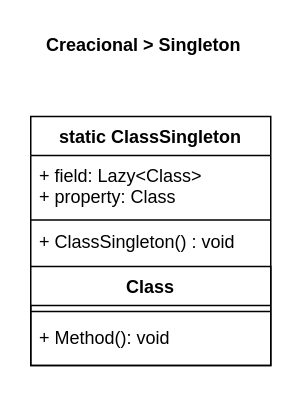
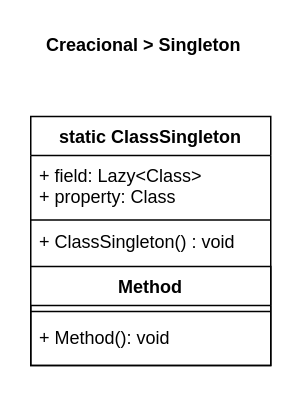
node "Class": label "Class" -> "Method"
